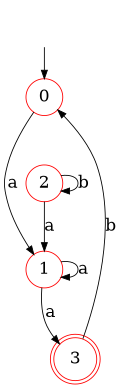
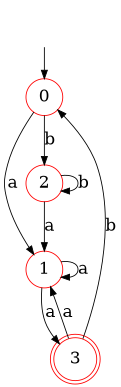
edge "0" -> "2": added, label "b"
edge "3" -> "1": added, label "a"
